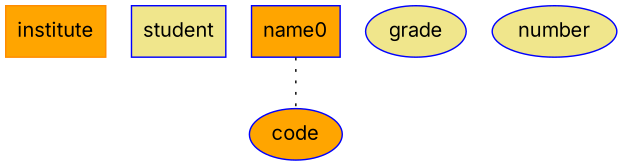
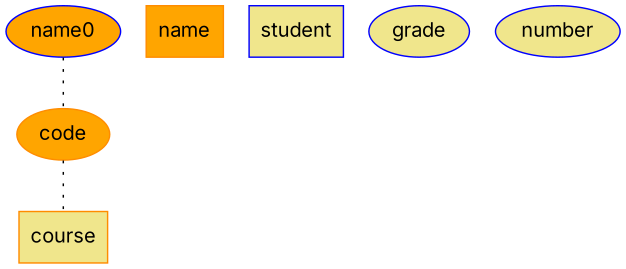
node "institute": label "institute" -> "name"
node "name0": shape box -> ellipse
node "code": color blue -> darkorange
node "course": added
